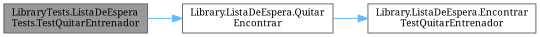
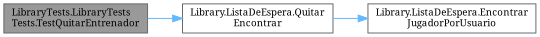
node "LibraryTests.ListaDeEspera Tests.TestQuitarEntrenador": label "LibraryTests.ListaDeEspera Tests.TestQuitarEntrenador" -> "LibraryTests.LibraryTests Tests.TestQuitarEntrenador"
node "Library.ListaDeEspera.Encontrar TestQuitarEntrenador": label "Library.ListaDeEspera.Encontrar TestQuitarEntrenador" -> "Library.ListaDeEspera.Encontrar JugadorPorUsuario"
